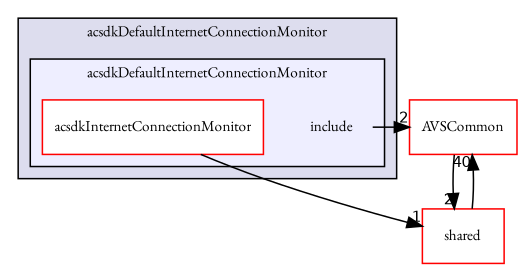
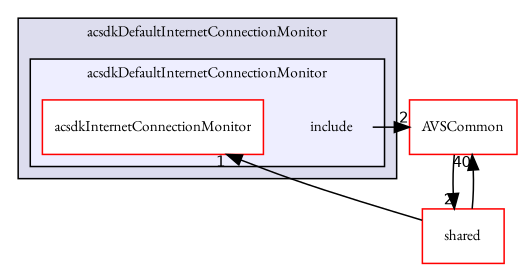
edge "acsdkInternetConnectionMonitor" -> "shared": reversed
